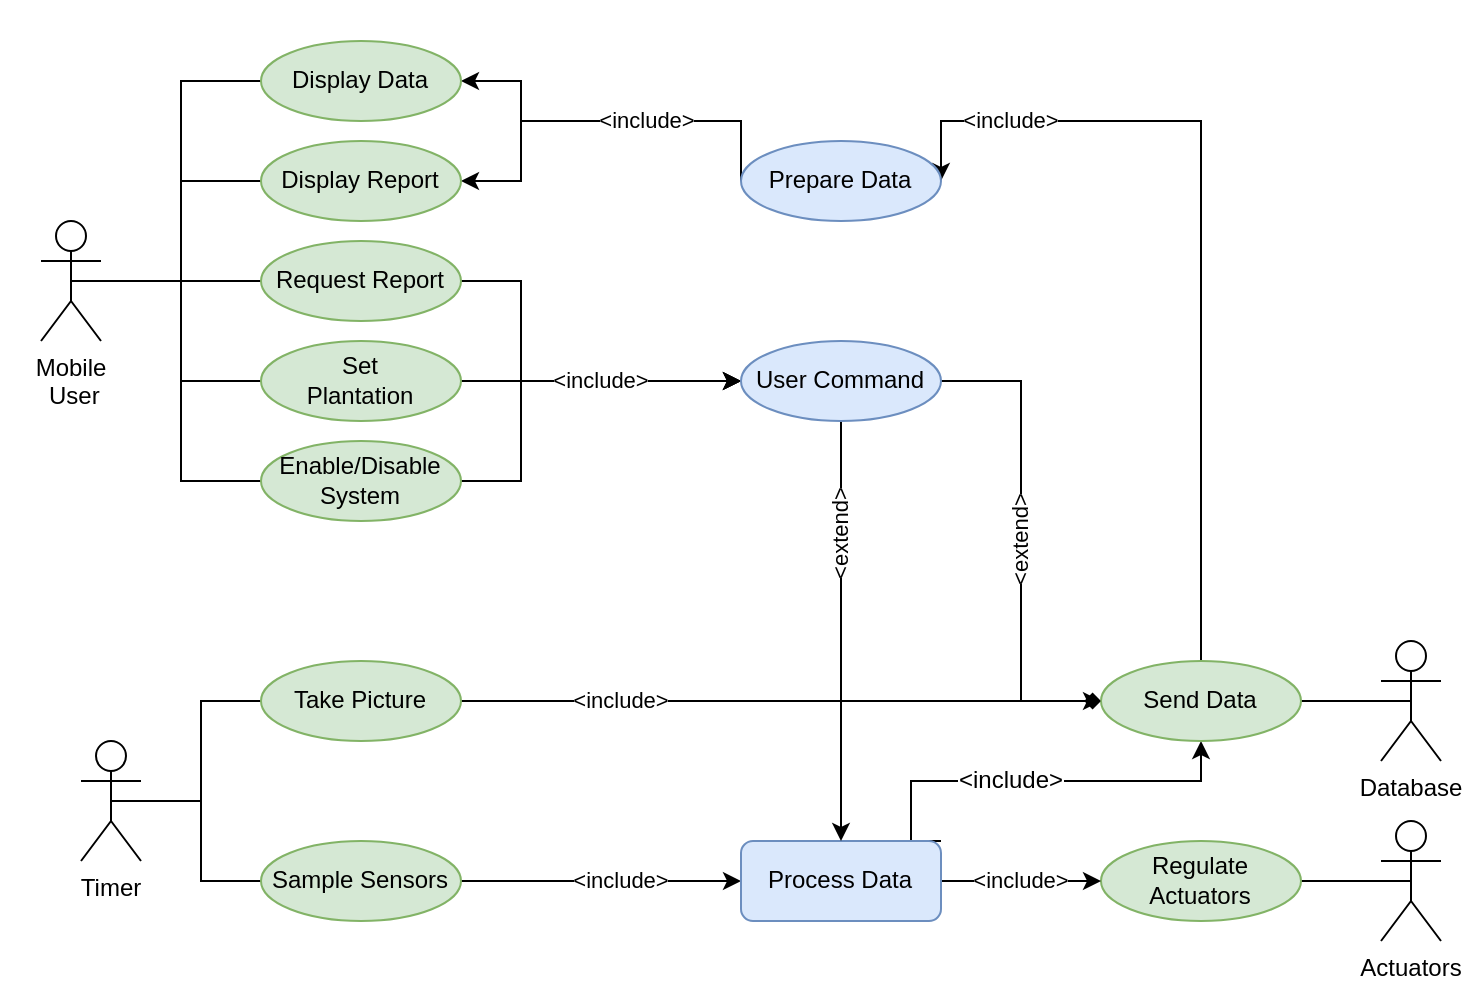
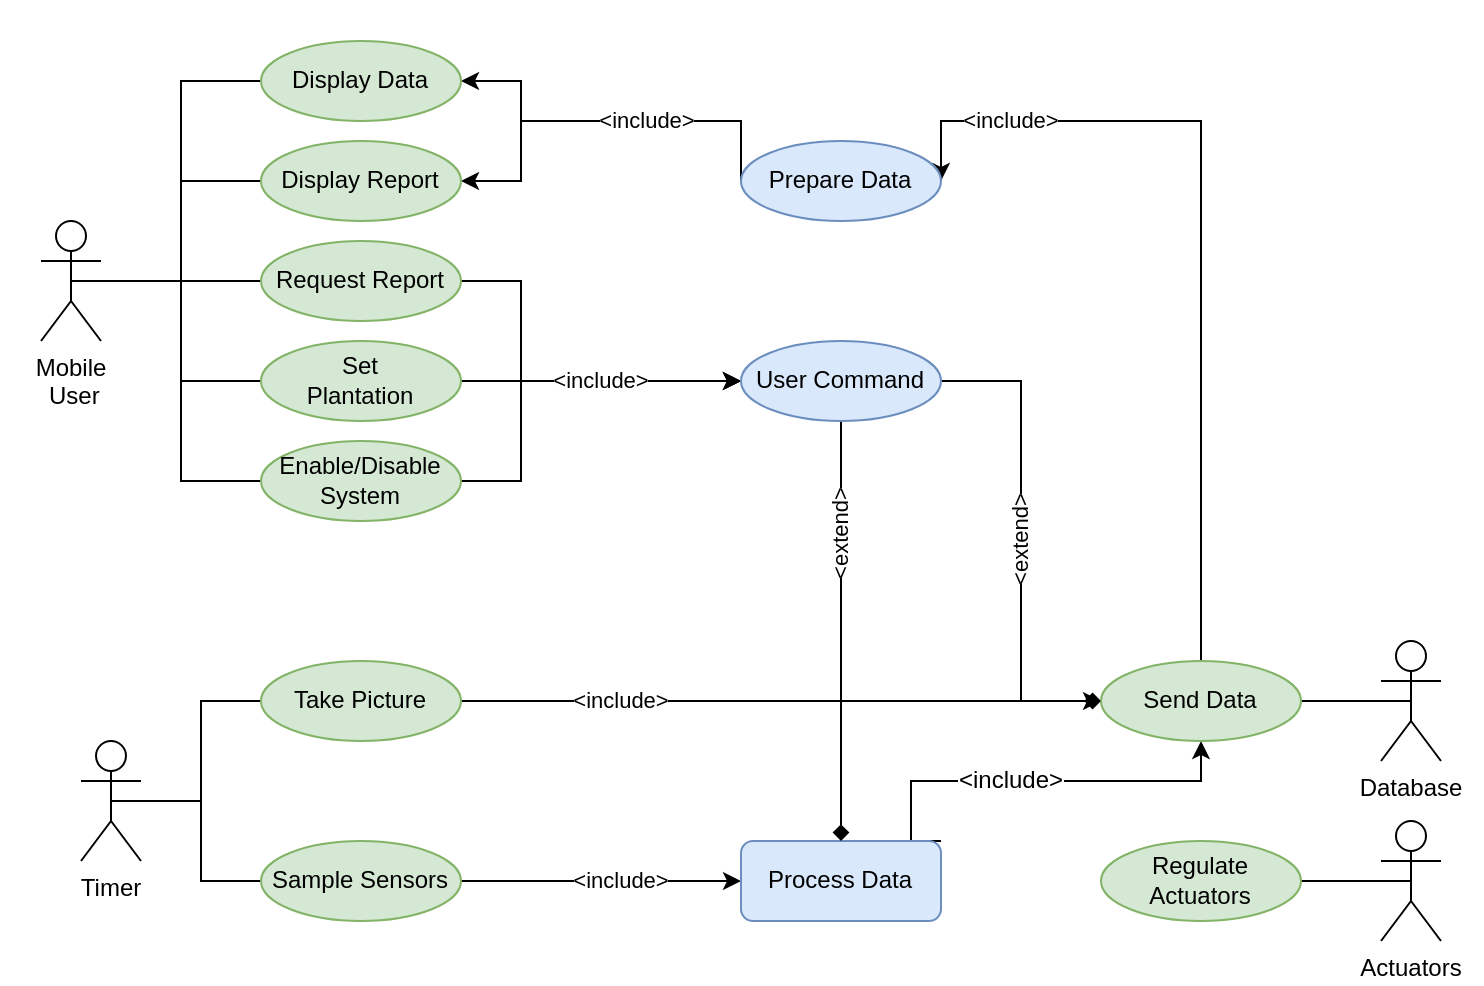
edge "User Command" -> "Process Data": arrowhead classic -> diamond
edge "Process Data" -> "Regulate Actuators": removed, label "<include>"
